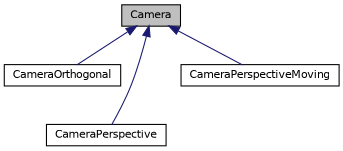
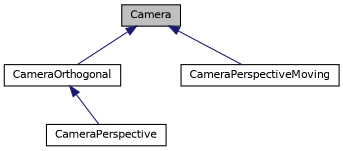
edge "CameraPerspective" -> "Camera": now "CameraPerspective" -> "CameraOrthogonal"
